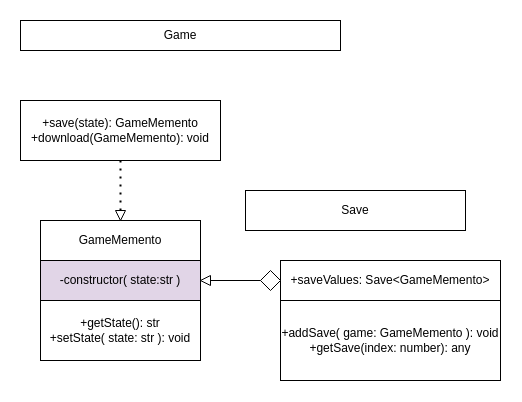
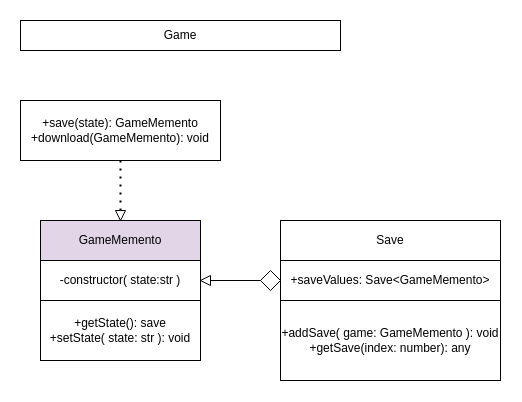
node "Save": moved (356, 211) -> (391, 241)
node "GameMemento": fillcolor #ffffff -> #e1d5e7
node "-constructor( state:str )": fillcolor #e1d5e7 -> #ffffff
node "+getState(): str +setState( state: str ): void": label "+getState(): str +setState( state: str ): void" -> "+getState(): save +setState( state: str ): void"
